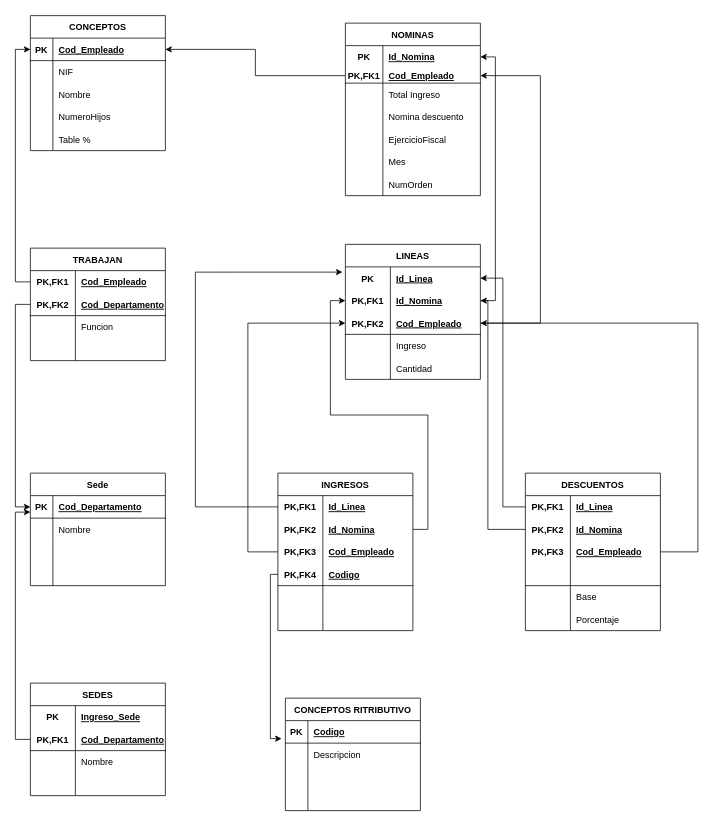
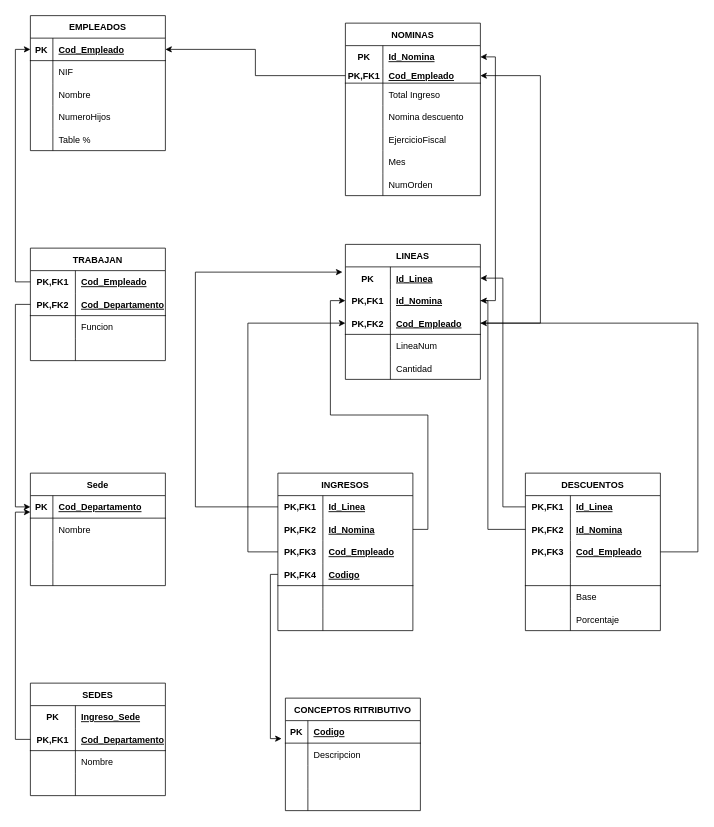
node "CONCEPTOS": label "CONCEPTOS" -> "EMPLEADOS"
node "Ingreso": label "Ingreso" -> "LineaNum"
